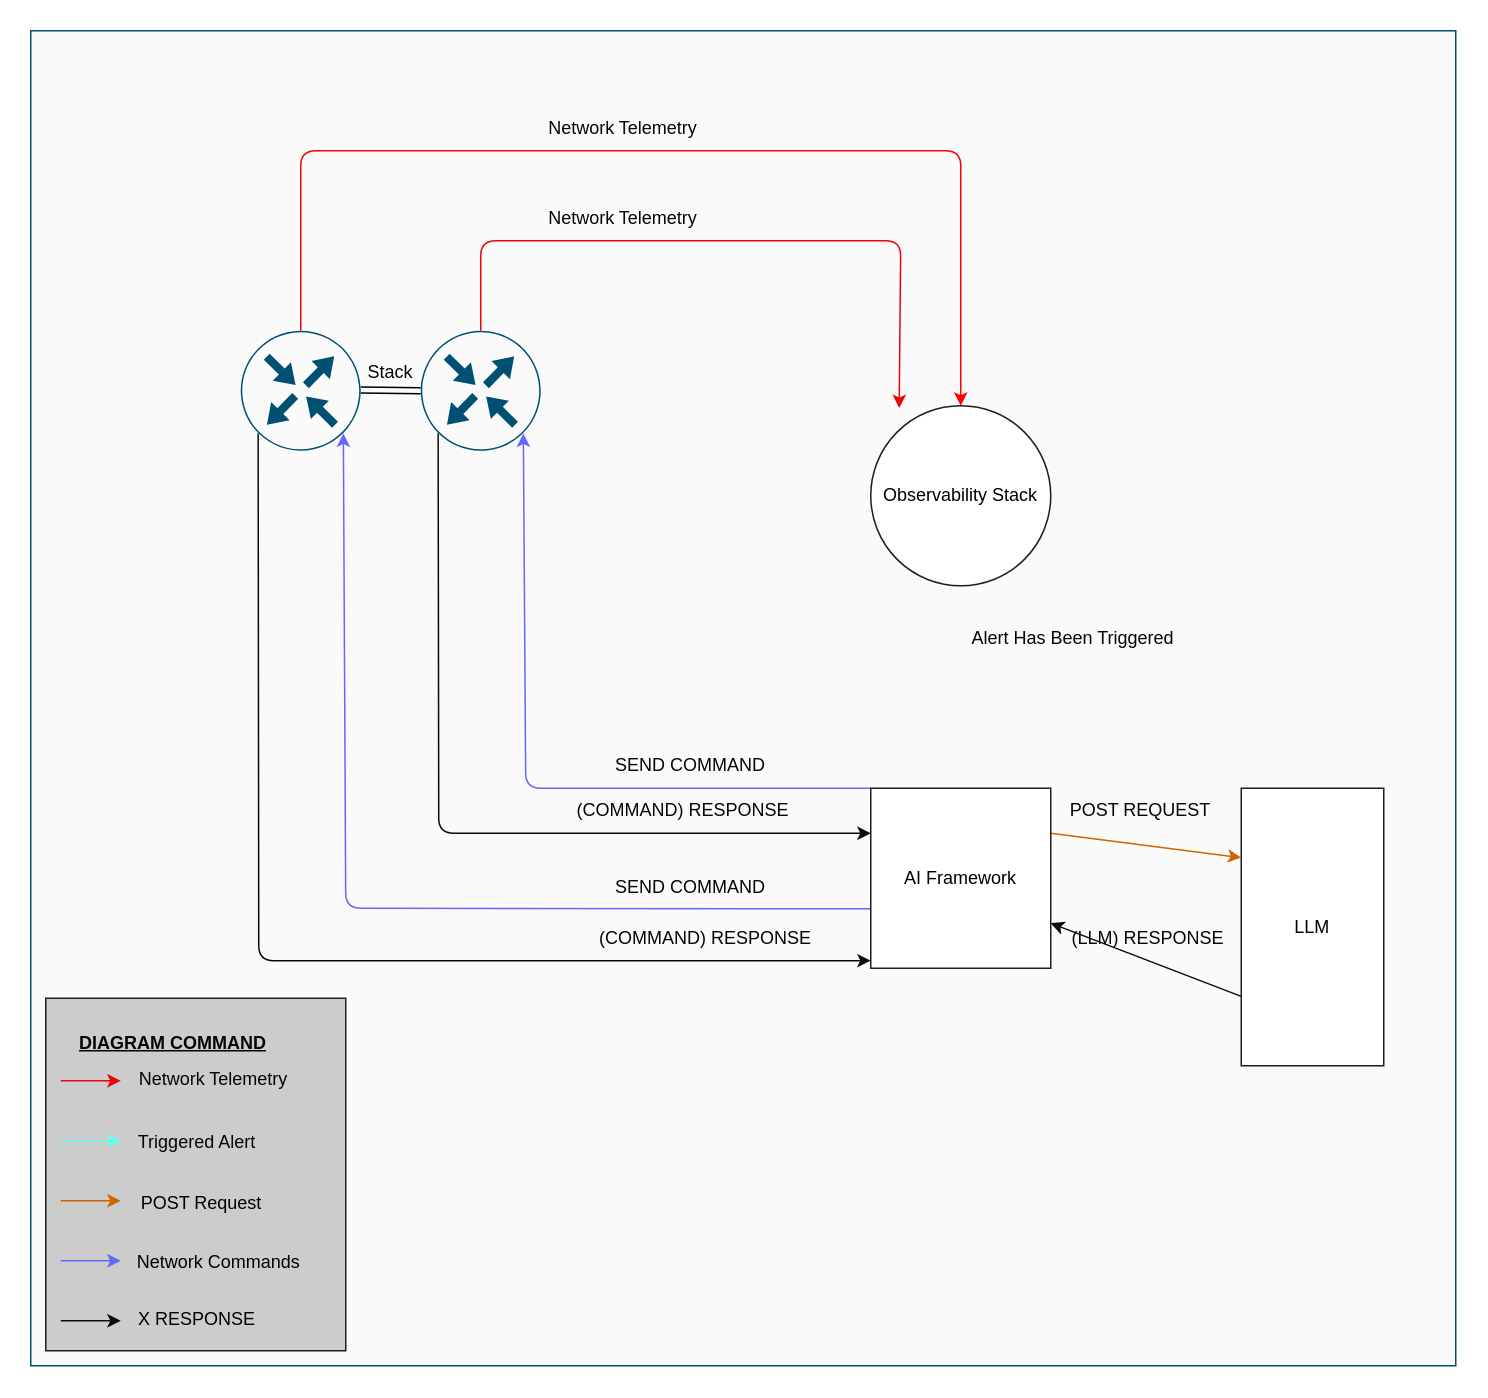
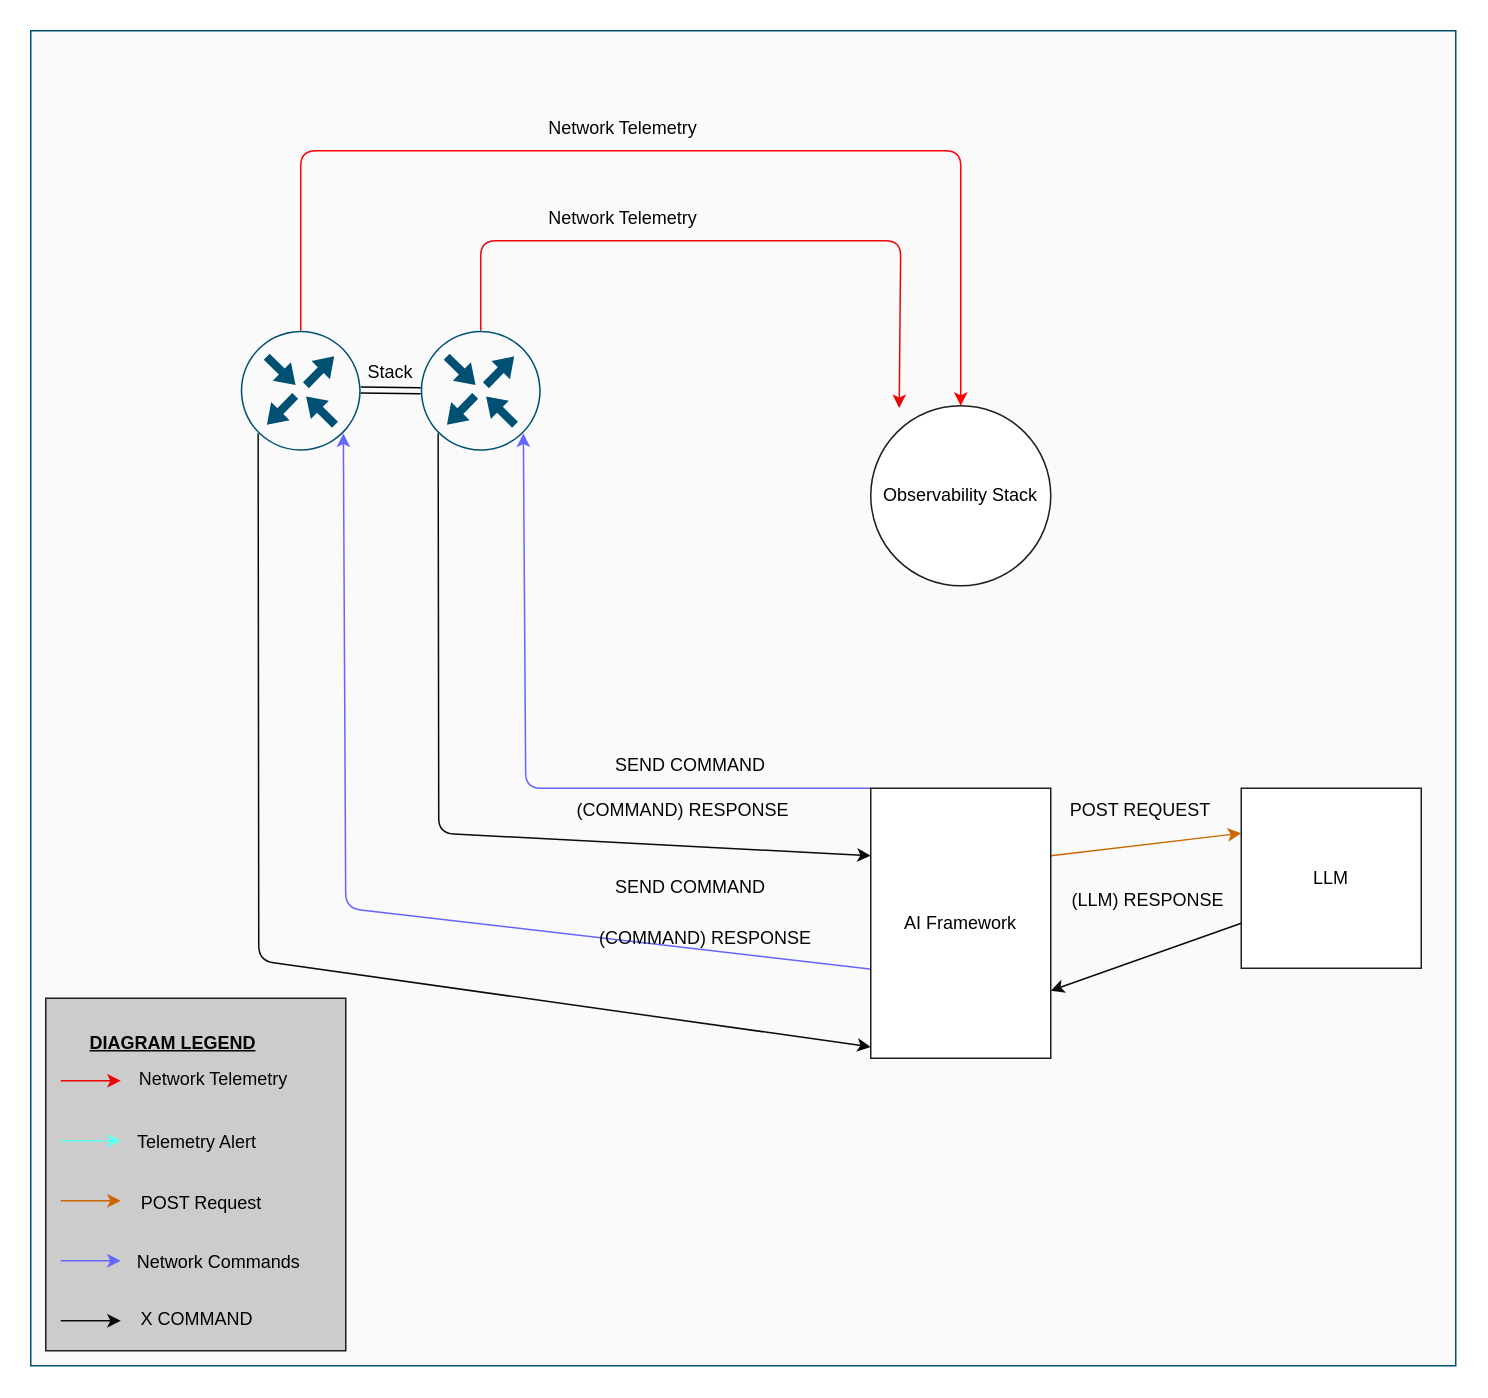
node "Alert Has Been Triggered": removed
node "AI Framework": size 180x180 -> 180x270
node "LLM": size 143x278 -> 180x180
node "(LLM) RESPONSE": moved (1148, 938) -> (1148, 901)
node "DIAGRAM COMMAND": label "DIAGRAM COMMAND" -> "DIAGRAM LEGEND"
node "Triggered Alert": label "Triggered Alert" -> "Telemetry Alert"
node "X RESPONSE": label "X RESPONSE" -> "X COMMAND"
